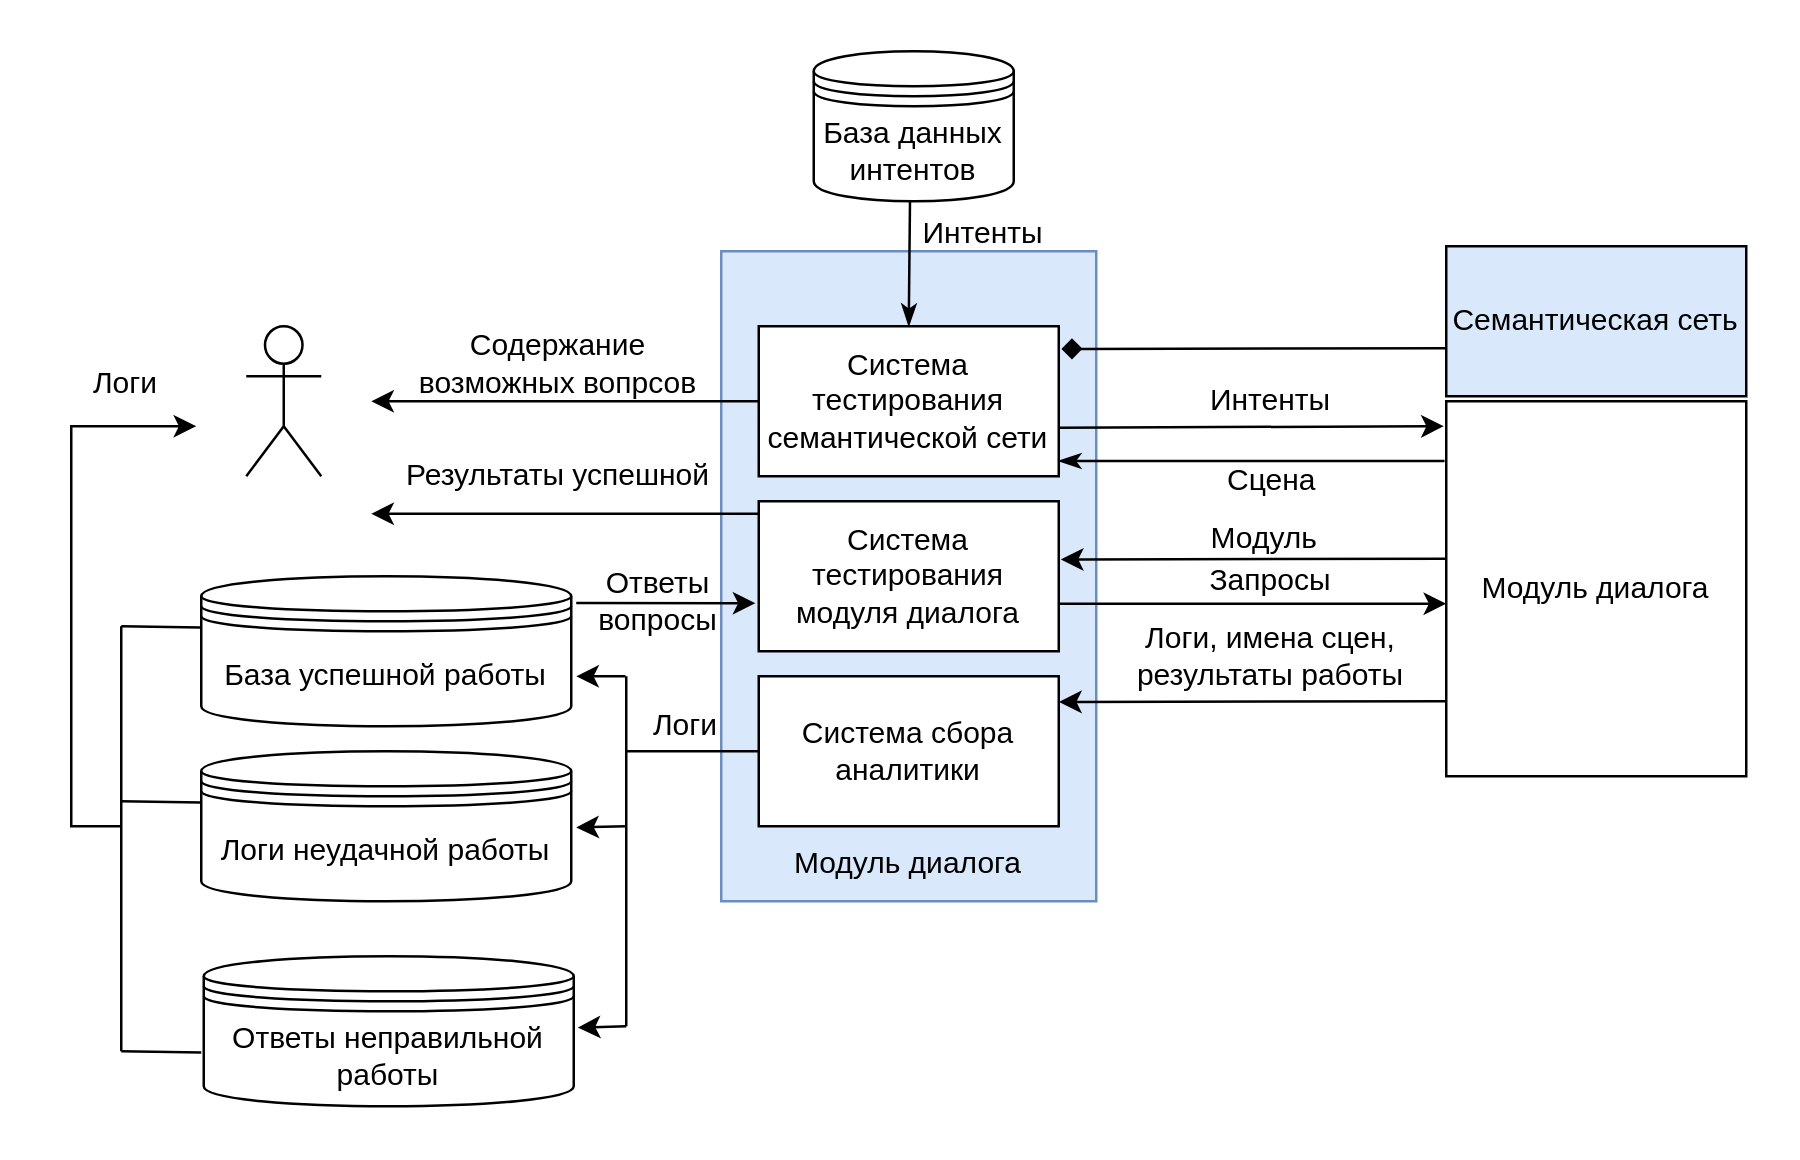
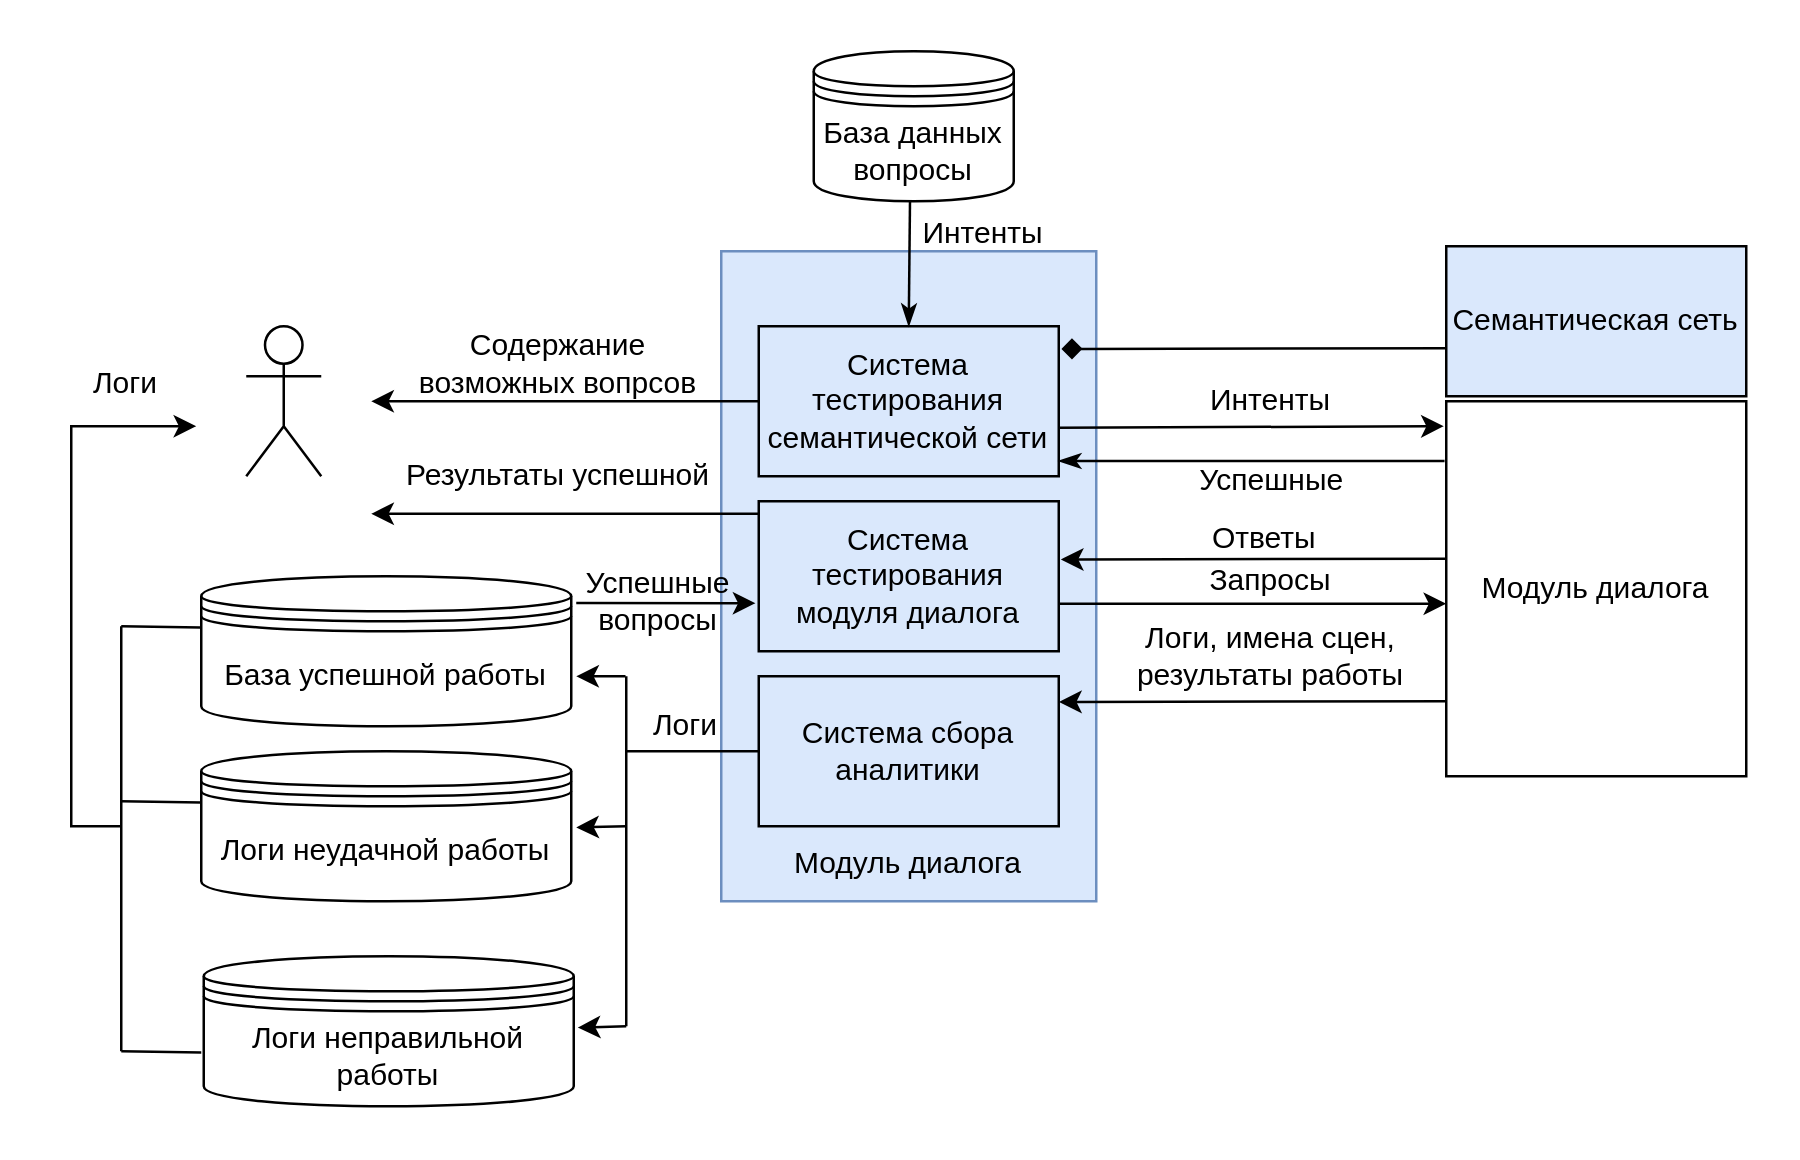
node "База данных интентов": label "База данных интентов" -> "База данных вопросы"
node "Система тестирования семантической сети": fillcolor #ffffff -> #dae8fc
node "Сцена": label "Сцена" -> "Успешные"
node "Модуль": label "Модуль" -> "Ответы"
node "Система тестирования модуля диалога": fillcolor #ffffff -> #dae8fc
node "Ответы вопросы": label "Ответы вопросы" -> "Успешные вопросы"
node "Система сбора аналитики": fillcolor #ffffff -> #dae8fc
node "Ответы неправильной работы": label "Ответы неправильной работы" -> "Логи неправильной работы"
